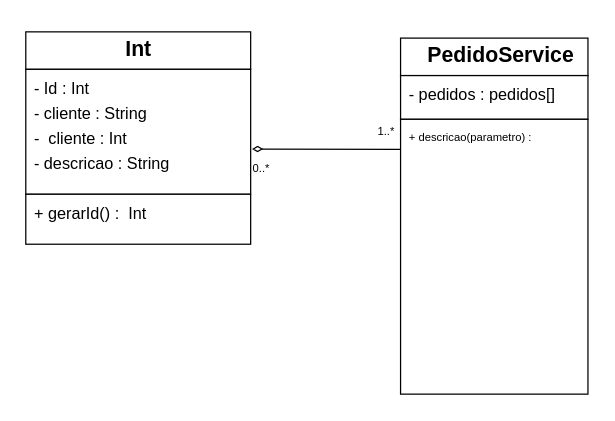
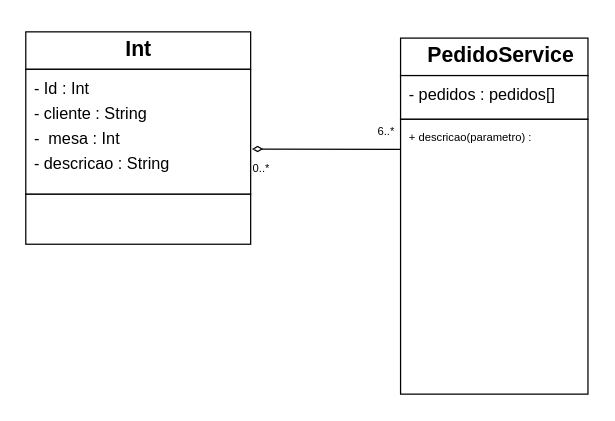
node "1..*": label "1..*" -> "6..*"
node "- cliente : Int": label "- cliente : Int" -> "- mesa : Int"
node "+ gerarId() : Int": removed
